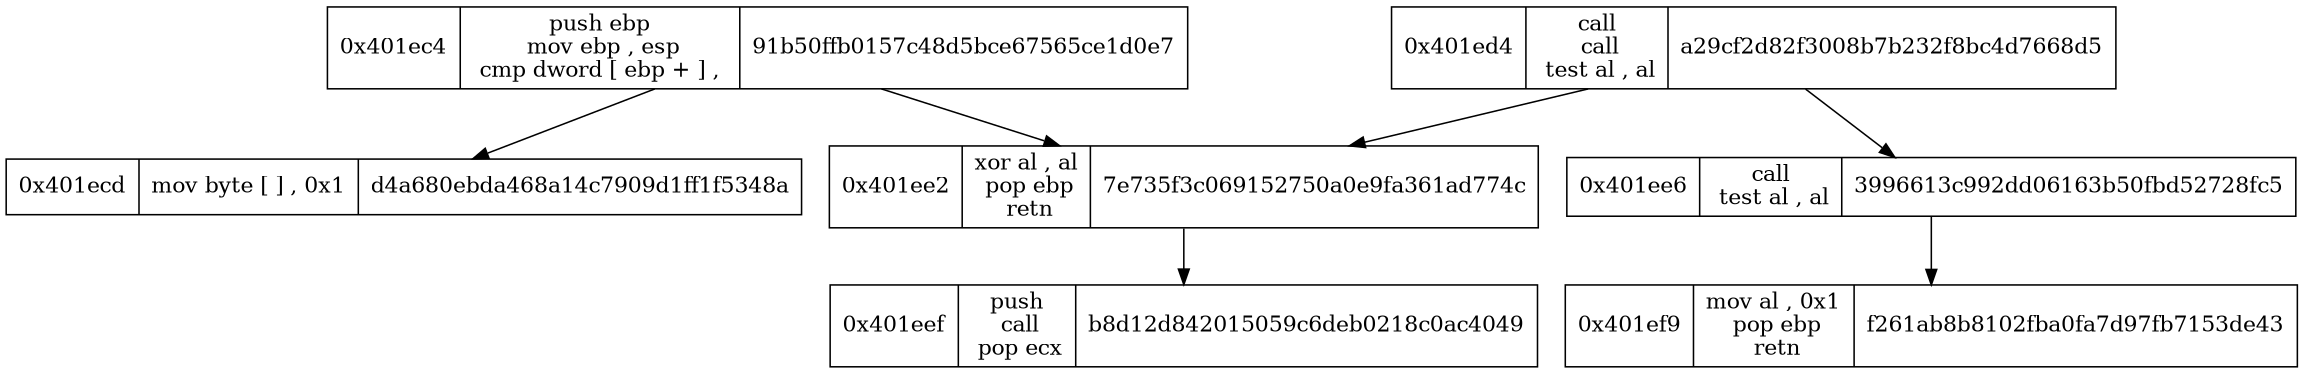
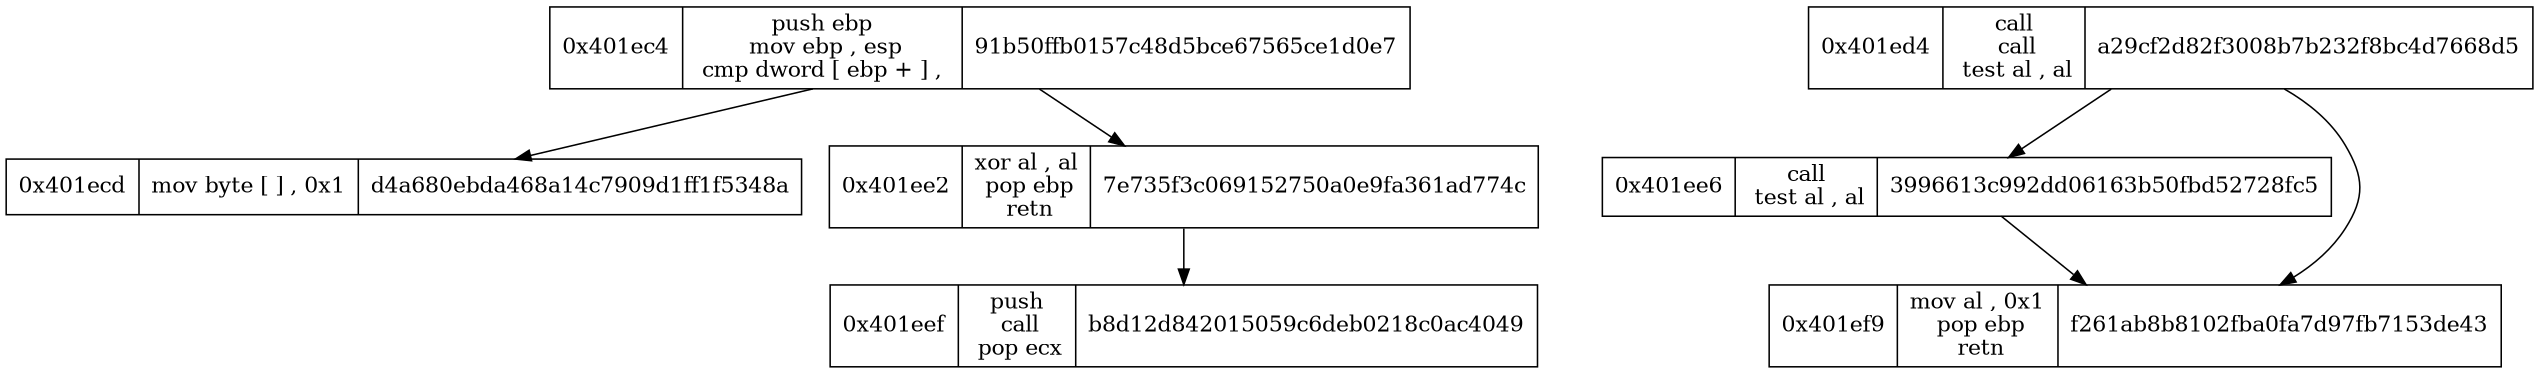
edge "0x401ed4" -> "0x401ee2": now "0x401ed4" -> "0x401ef9"
